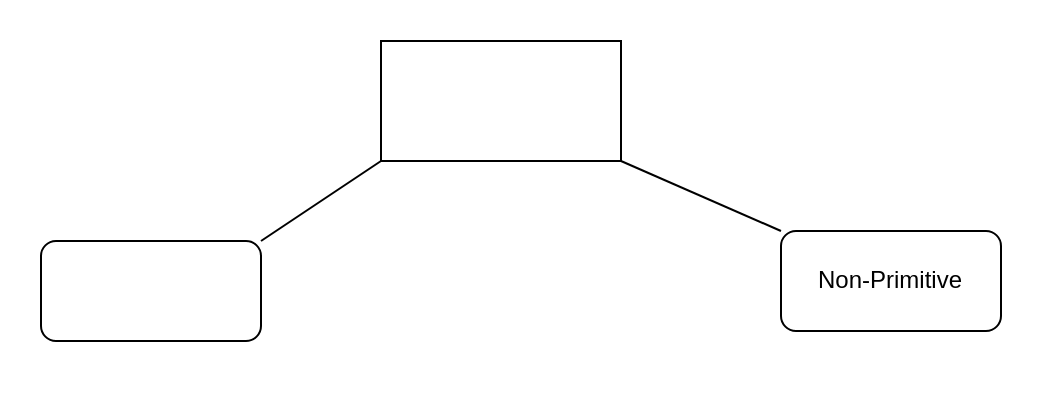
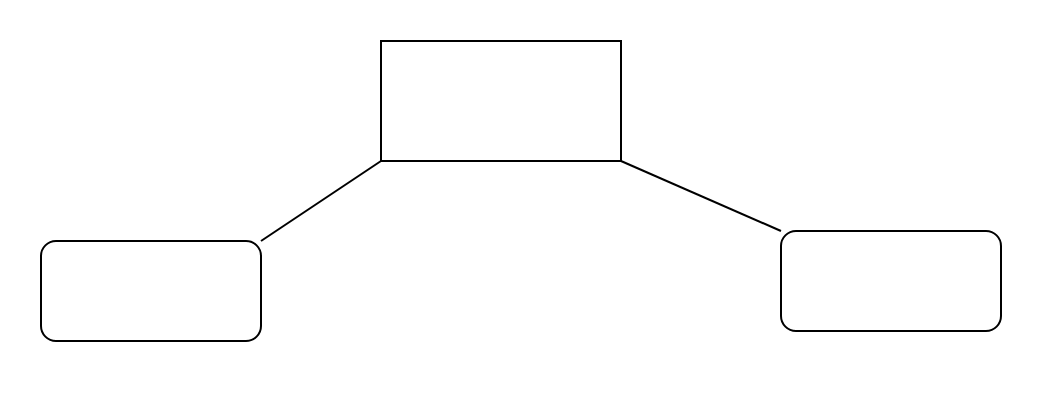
node "Non-Primitive": removed
